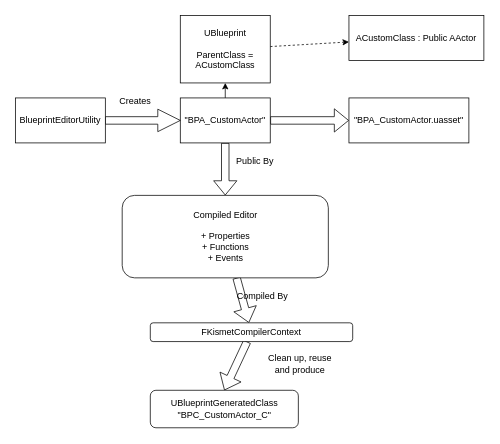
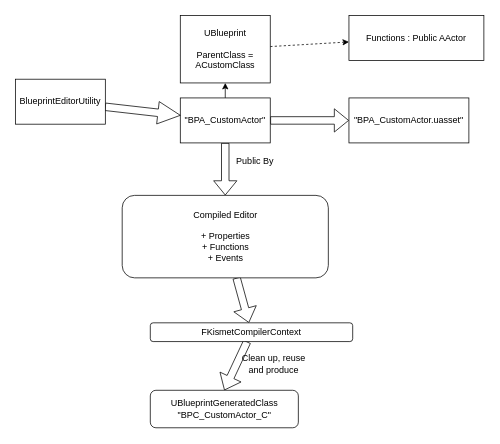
node "ACustomClass : Public AActor": label "ACustomClass : Public AActor" -> "Functions : Public AActor"
node "Creates": removed
node "BlueprintEditorUtility": moved (60, 120) -> (60, 102)
node "Compiled By": removed
node "Clean up, reuse and produce": moved (300, 364) -> (274, 364)
